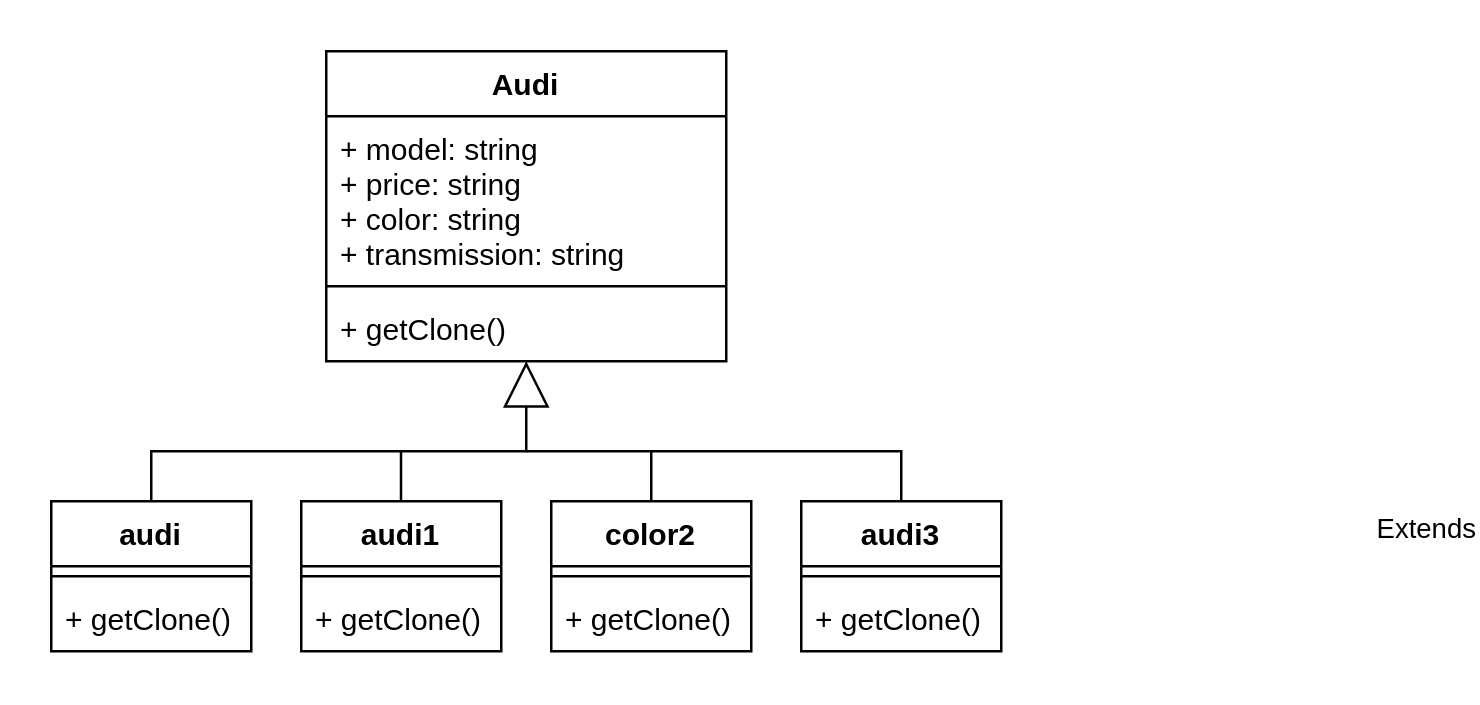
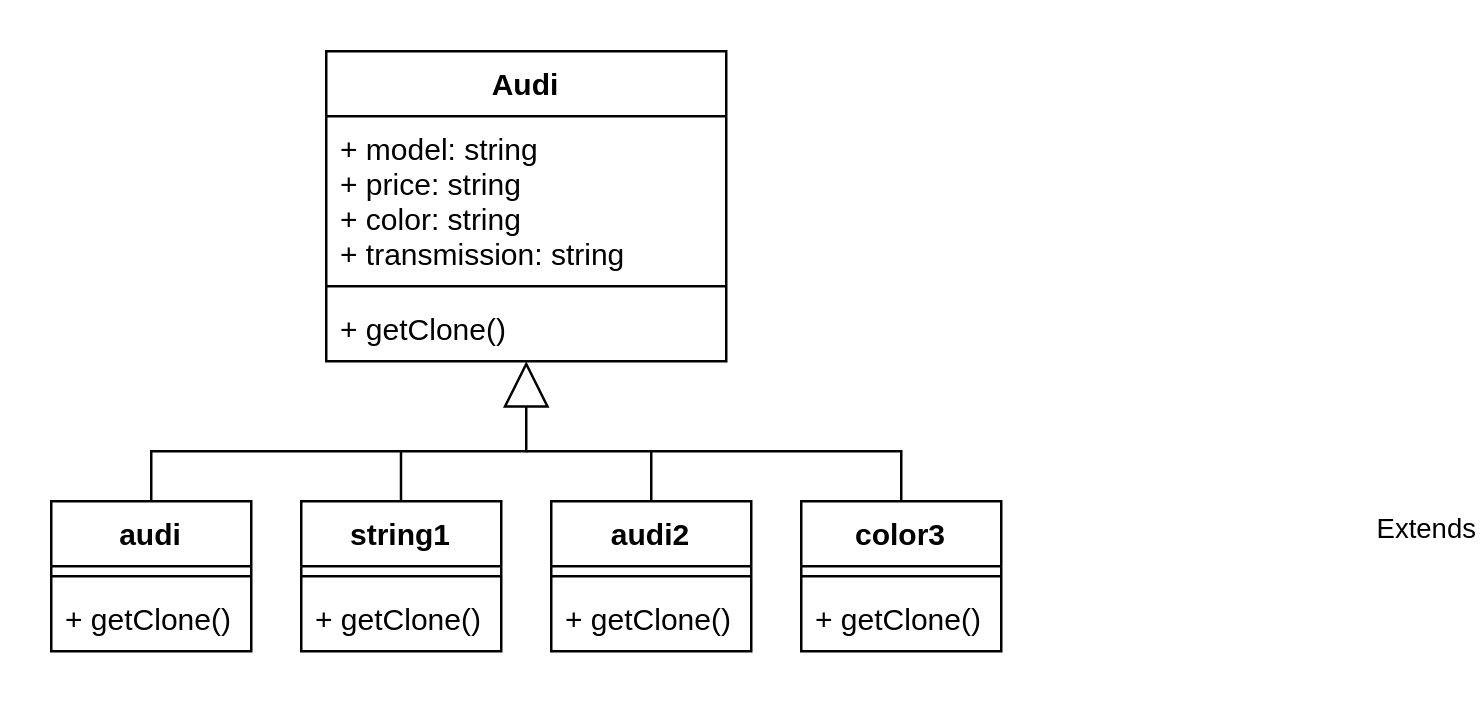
node "audi1": label "audi1" -> "string1"
node "color2": label "color2" -> "audi2"
node "audi3": label "audi3" -> "color3"
